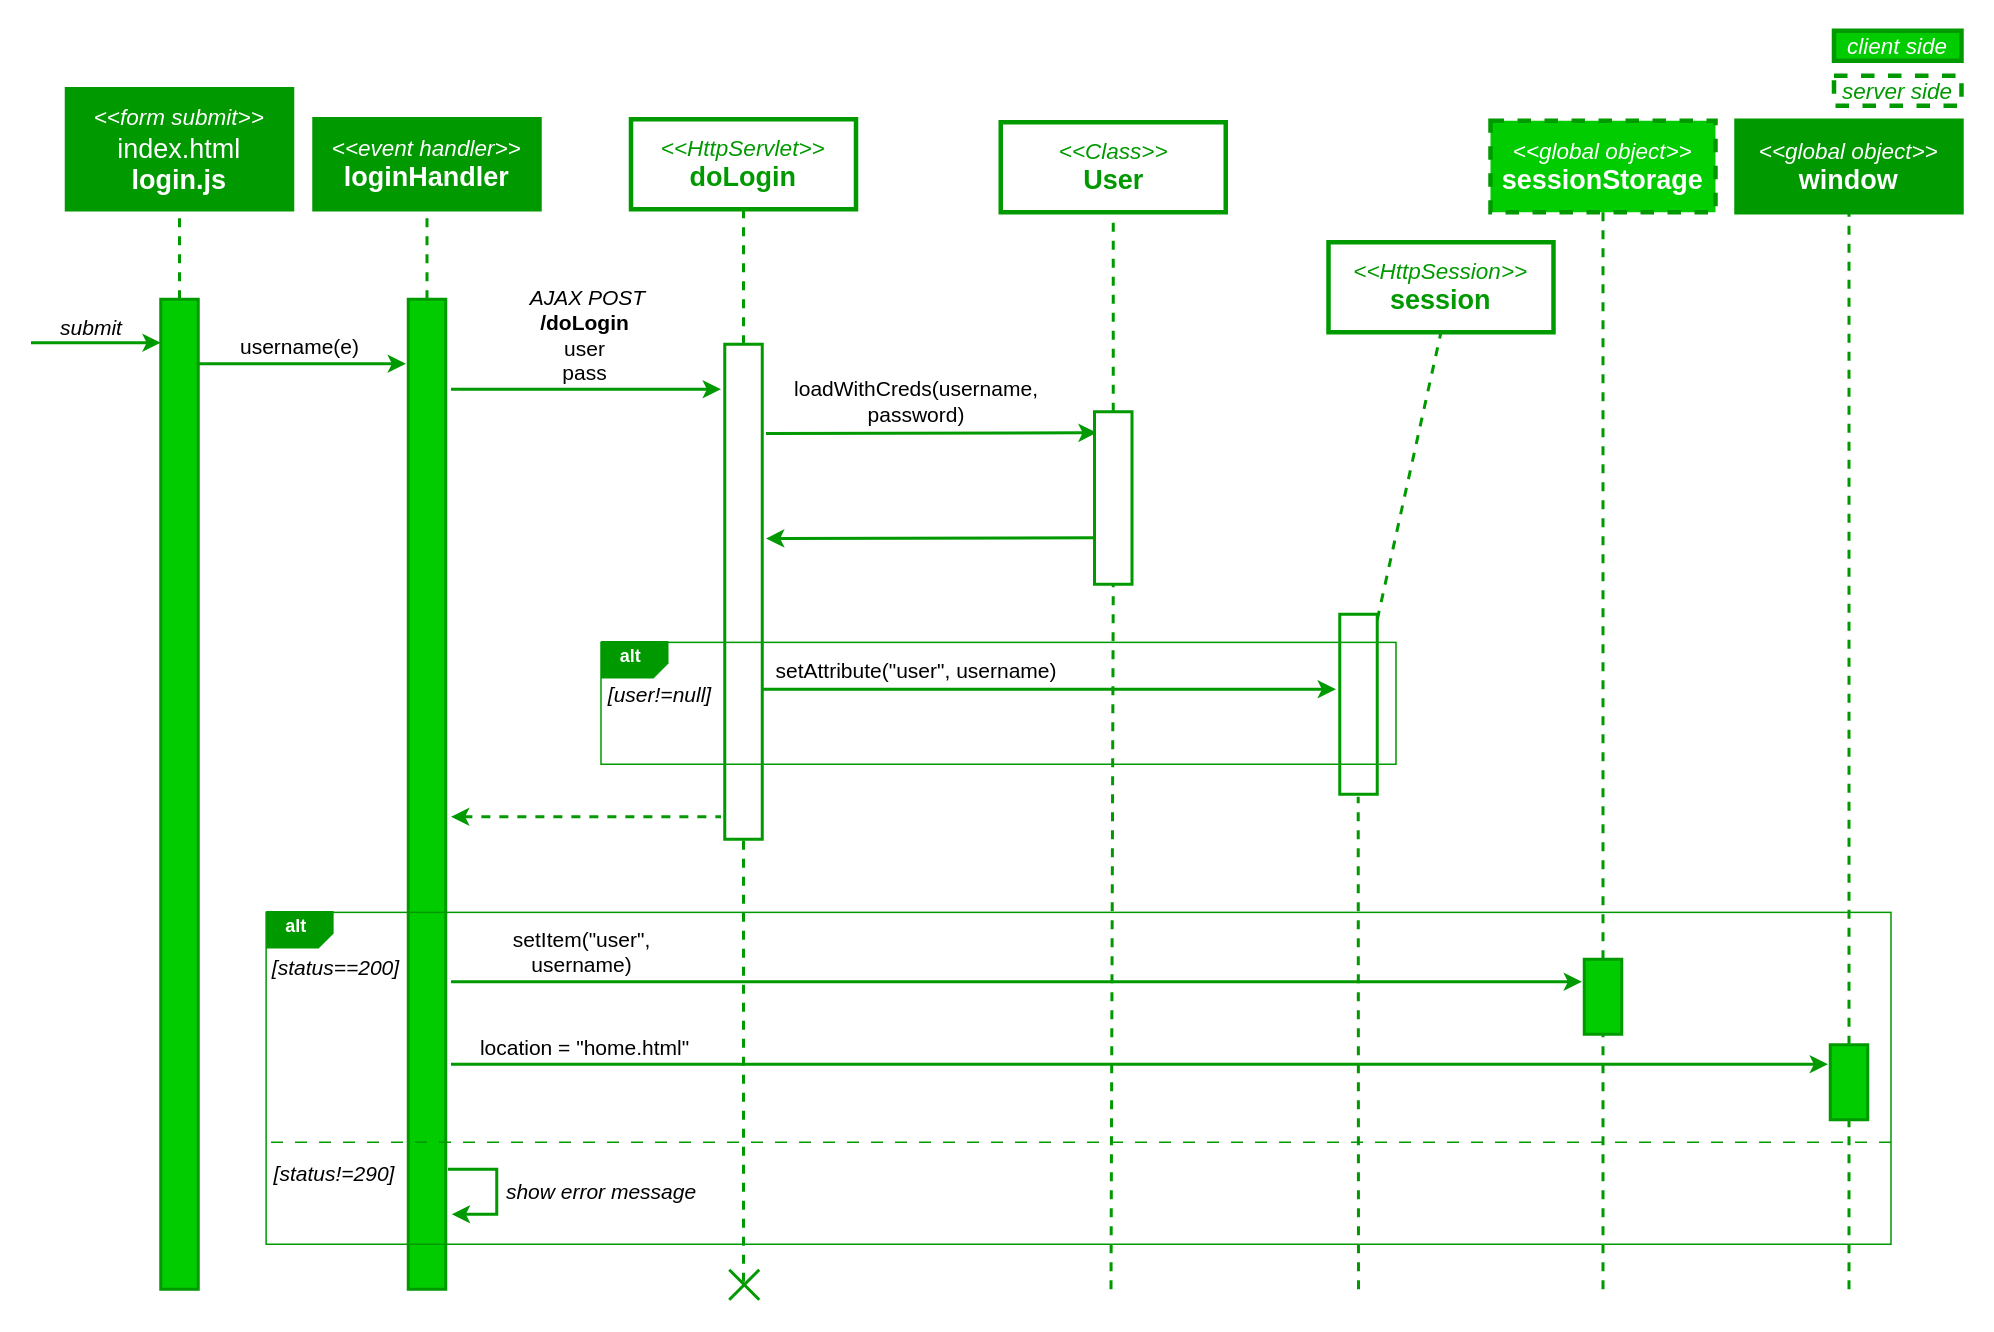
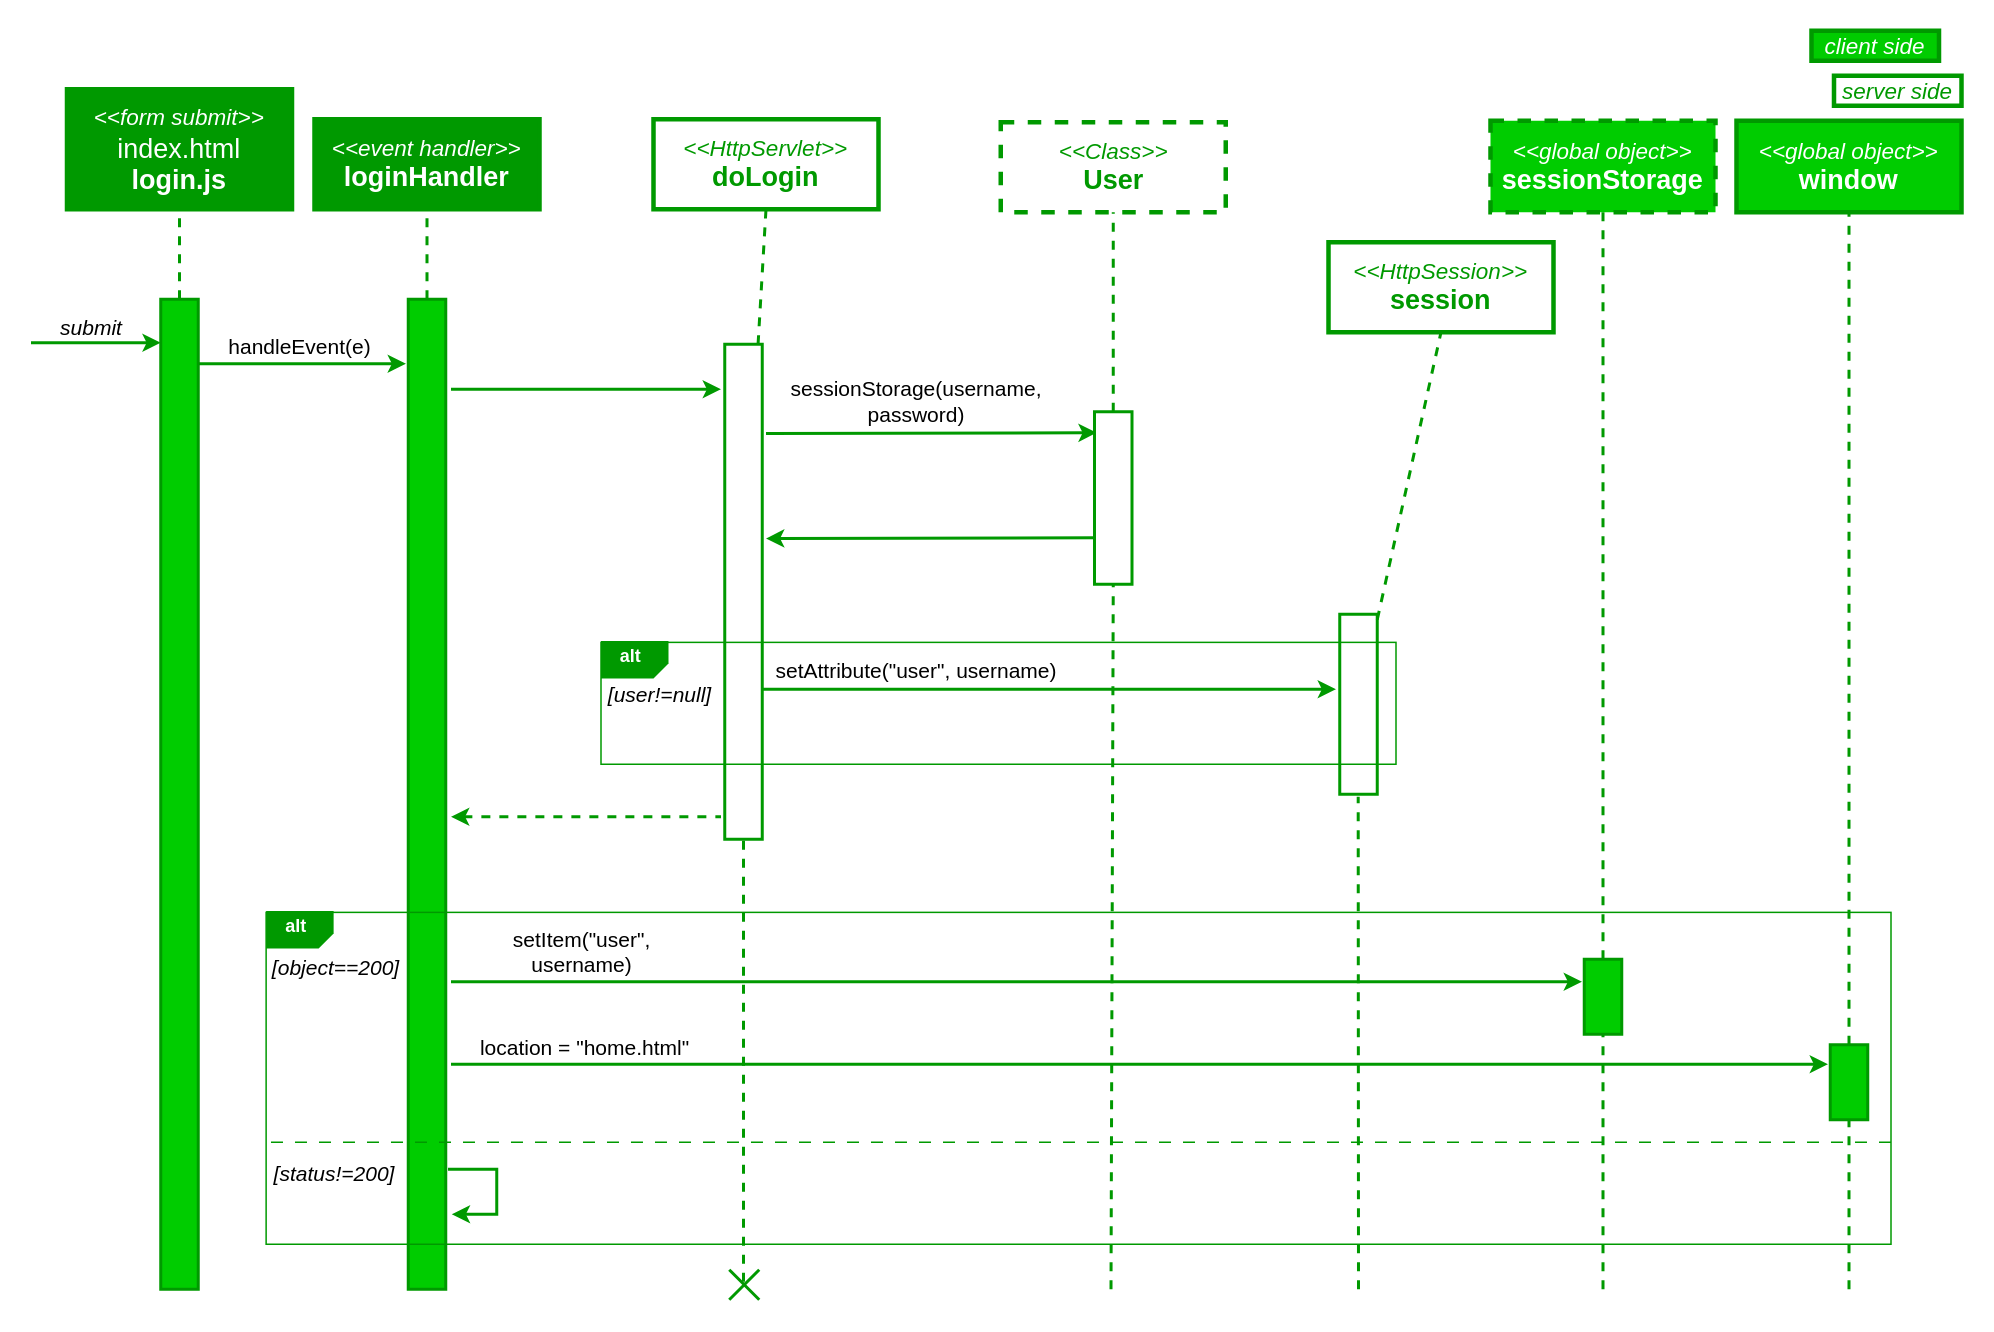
node "client side": moved (1898, 46) -> (1875, 46)
node "server side": style dashed -> solid
node "<<HttpServlet>> doLogin": moved (743, 164) -> (766, 164)
node "<<Class>> User": style solid -> dashed
node "<<global object>> window": fillcolor #009900 -> #00cc00
node "AJAX POST /doLogin user pass": removed
node "username(e)": label "username(e)" -> "handleEvent(e)"
node "loadWithCreds(username, password)": label "loadWithCreds(username, password)" -> "sessionStorage(username, password)"
node "[status==200]": label "[status==200]" -> "[object==200]"
node "[status!=290]": label "[status!=290]" -> "[status!=200]"
node "show error message": removed
